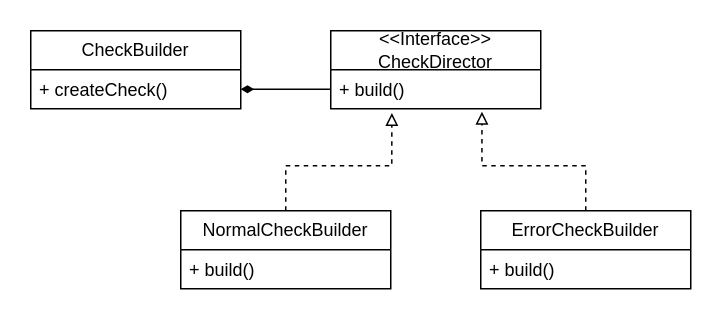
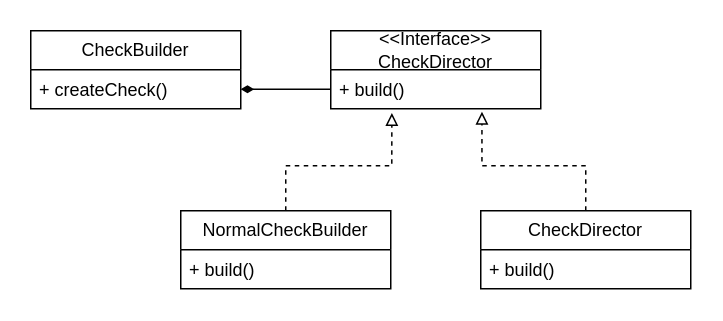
node "ErrorCheckBuilder": label "ErrorCheckBuilder" -> "CheckDirector"
